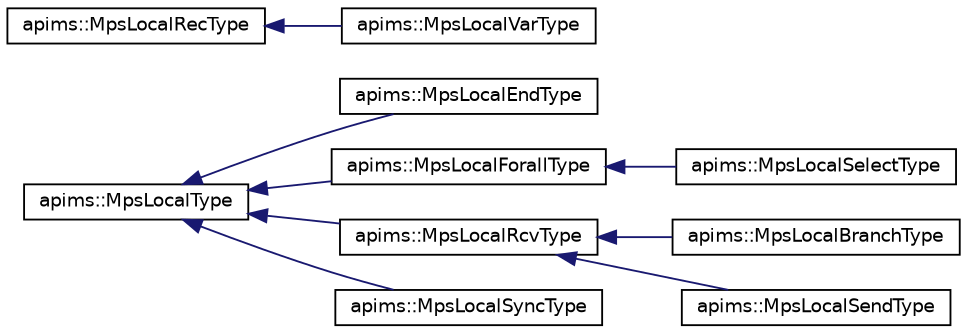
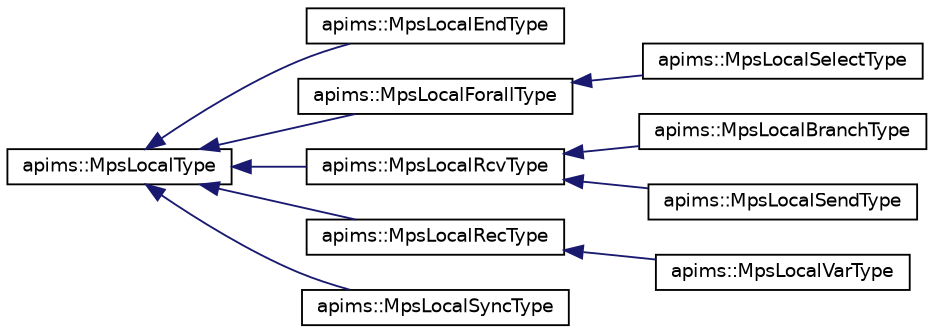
edge "apims::MpsLocalRecType" -> "apims::MpsLocalType": added
